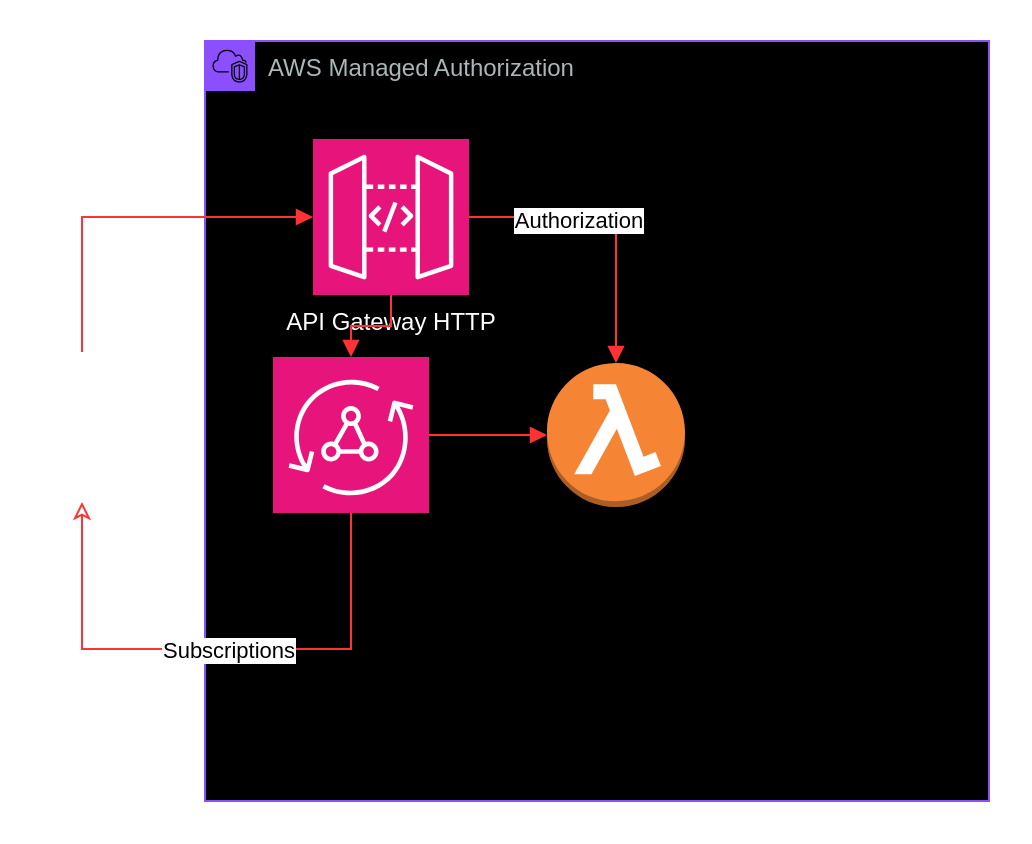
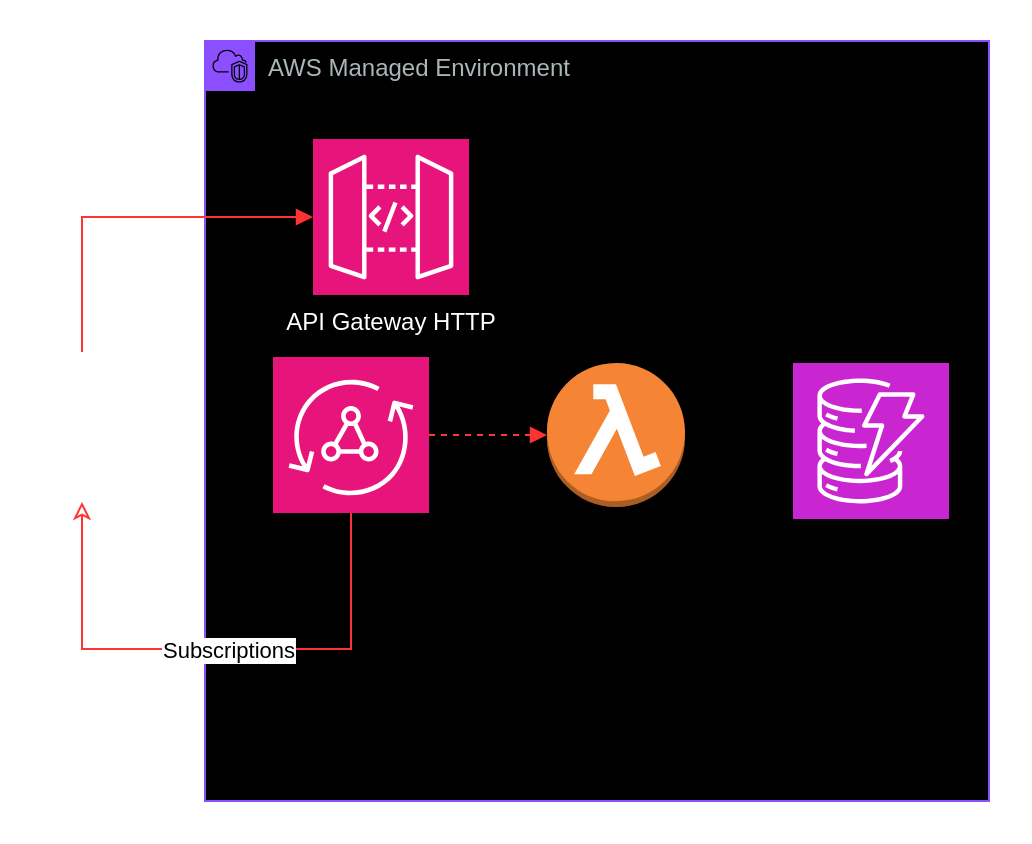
node "AWS Managed Authorization": label "AWS Managed Authorization" -> "AWS Managed Environment"
edge "API Gateway HTTP" -> "Lambda": removed, label "Authorization"
edge "API Gateway HTTP" -> "Lambdaync": removed
edge "Lambdaync" -> "Lambda": style solid -> dashed
node "DynamoDB": added
